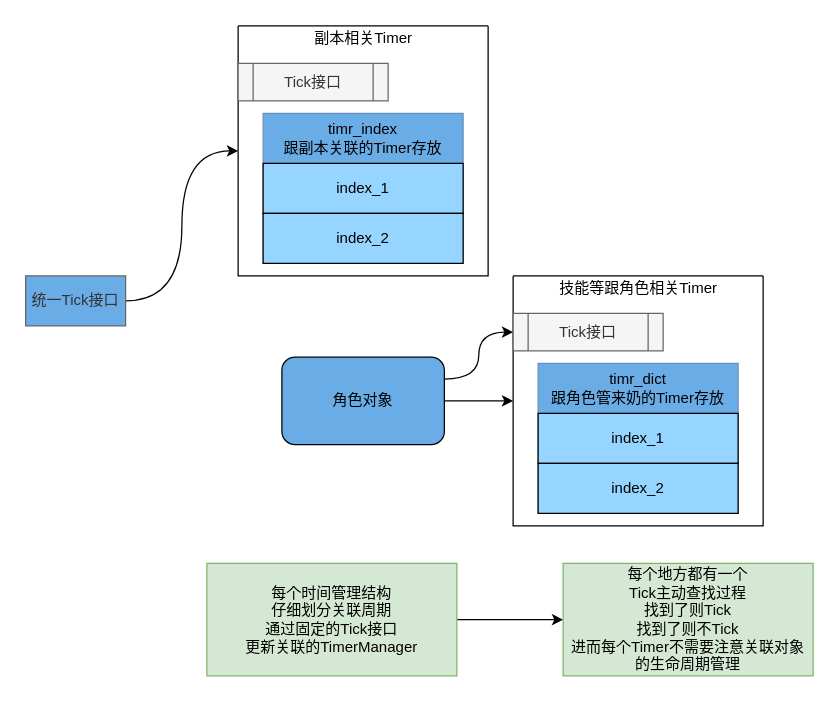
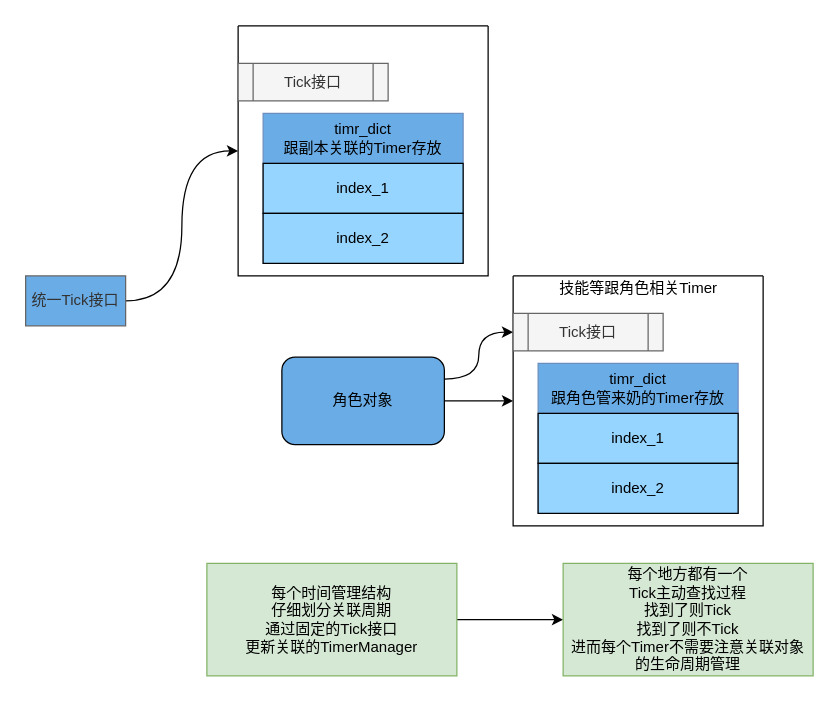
node "副本相关Timer": removed
node "timr_index 跟副本关联的Timer存放": label "timr_index 跟副本关联的Timer存放" -> "timr_dict 跟副本关联的Timer存放"
